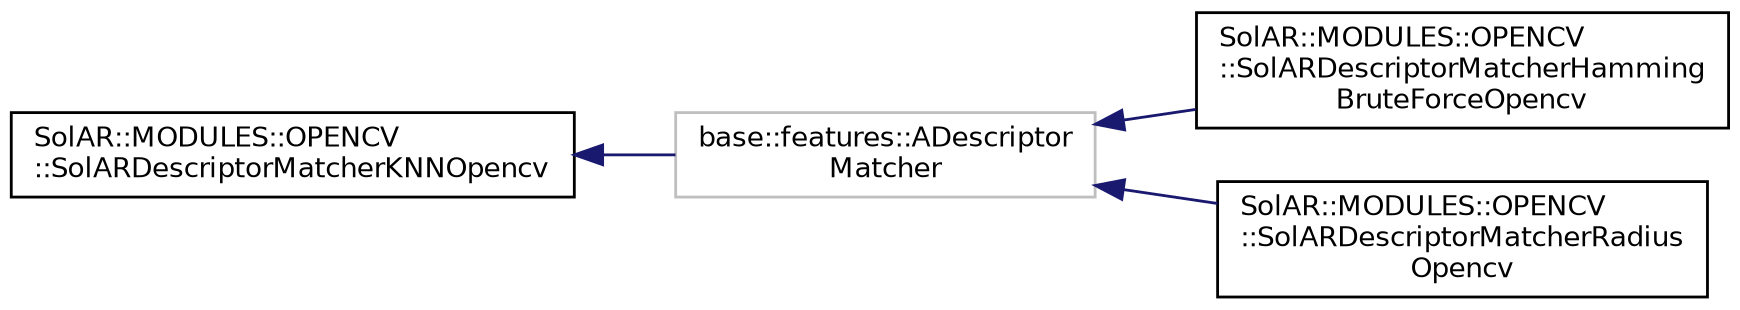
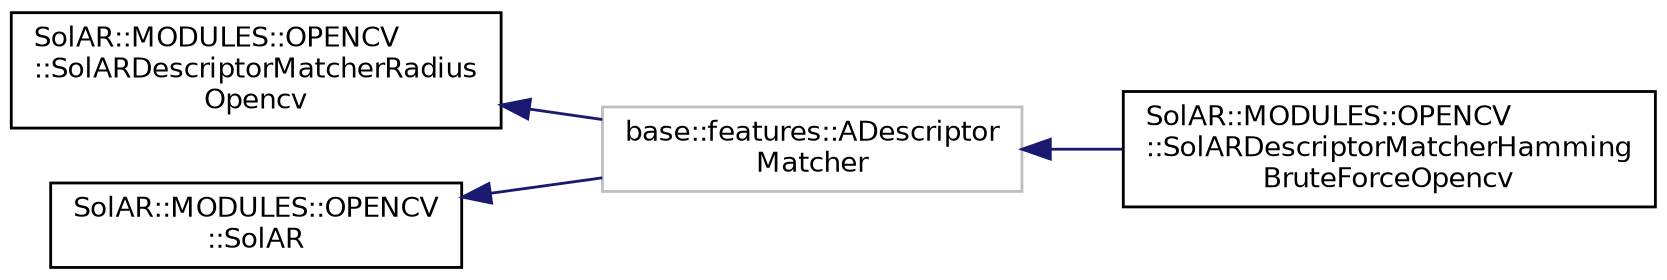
node "SolAR::MODULES::OPENCV ::SolARDescriptorMatcherKNNOpencv": label "SolAR::MODULES::OPENCV ::SolARDescriptorMatcherKNNOpencv" -> "SolAR::MODULES::OPENCV ::SolAR"
edge "SolAR::MODULES::OPENCV ::SolARDescriptorMatcherRadius Opencv" -> "base::features::ADescriptor Matcher": reversed
